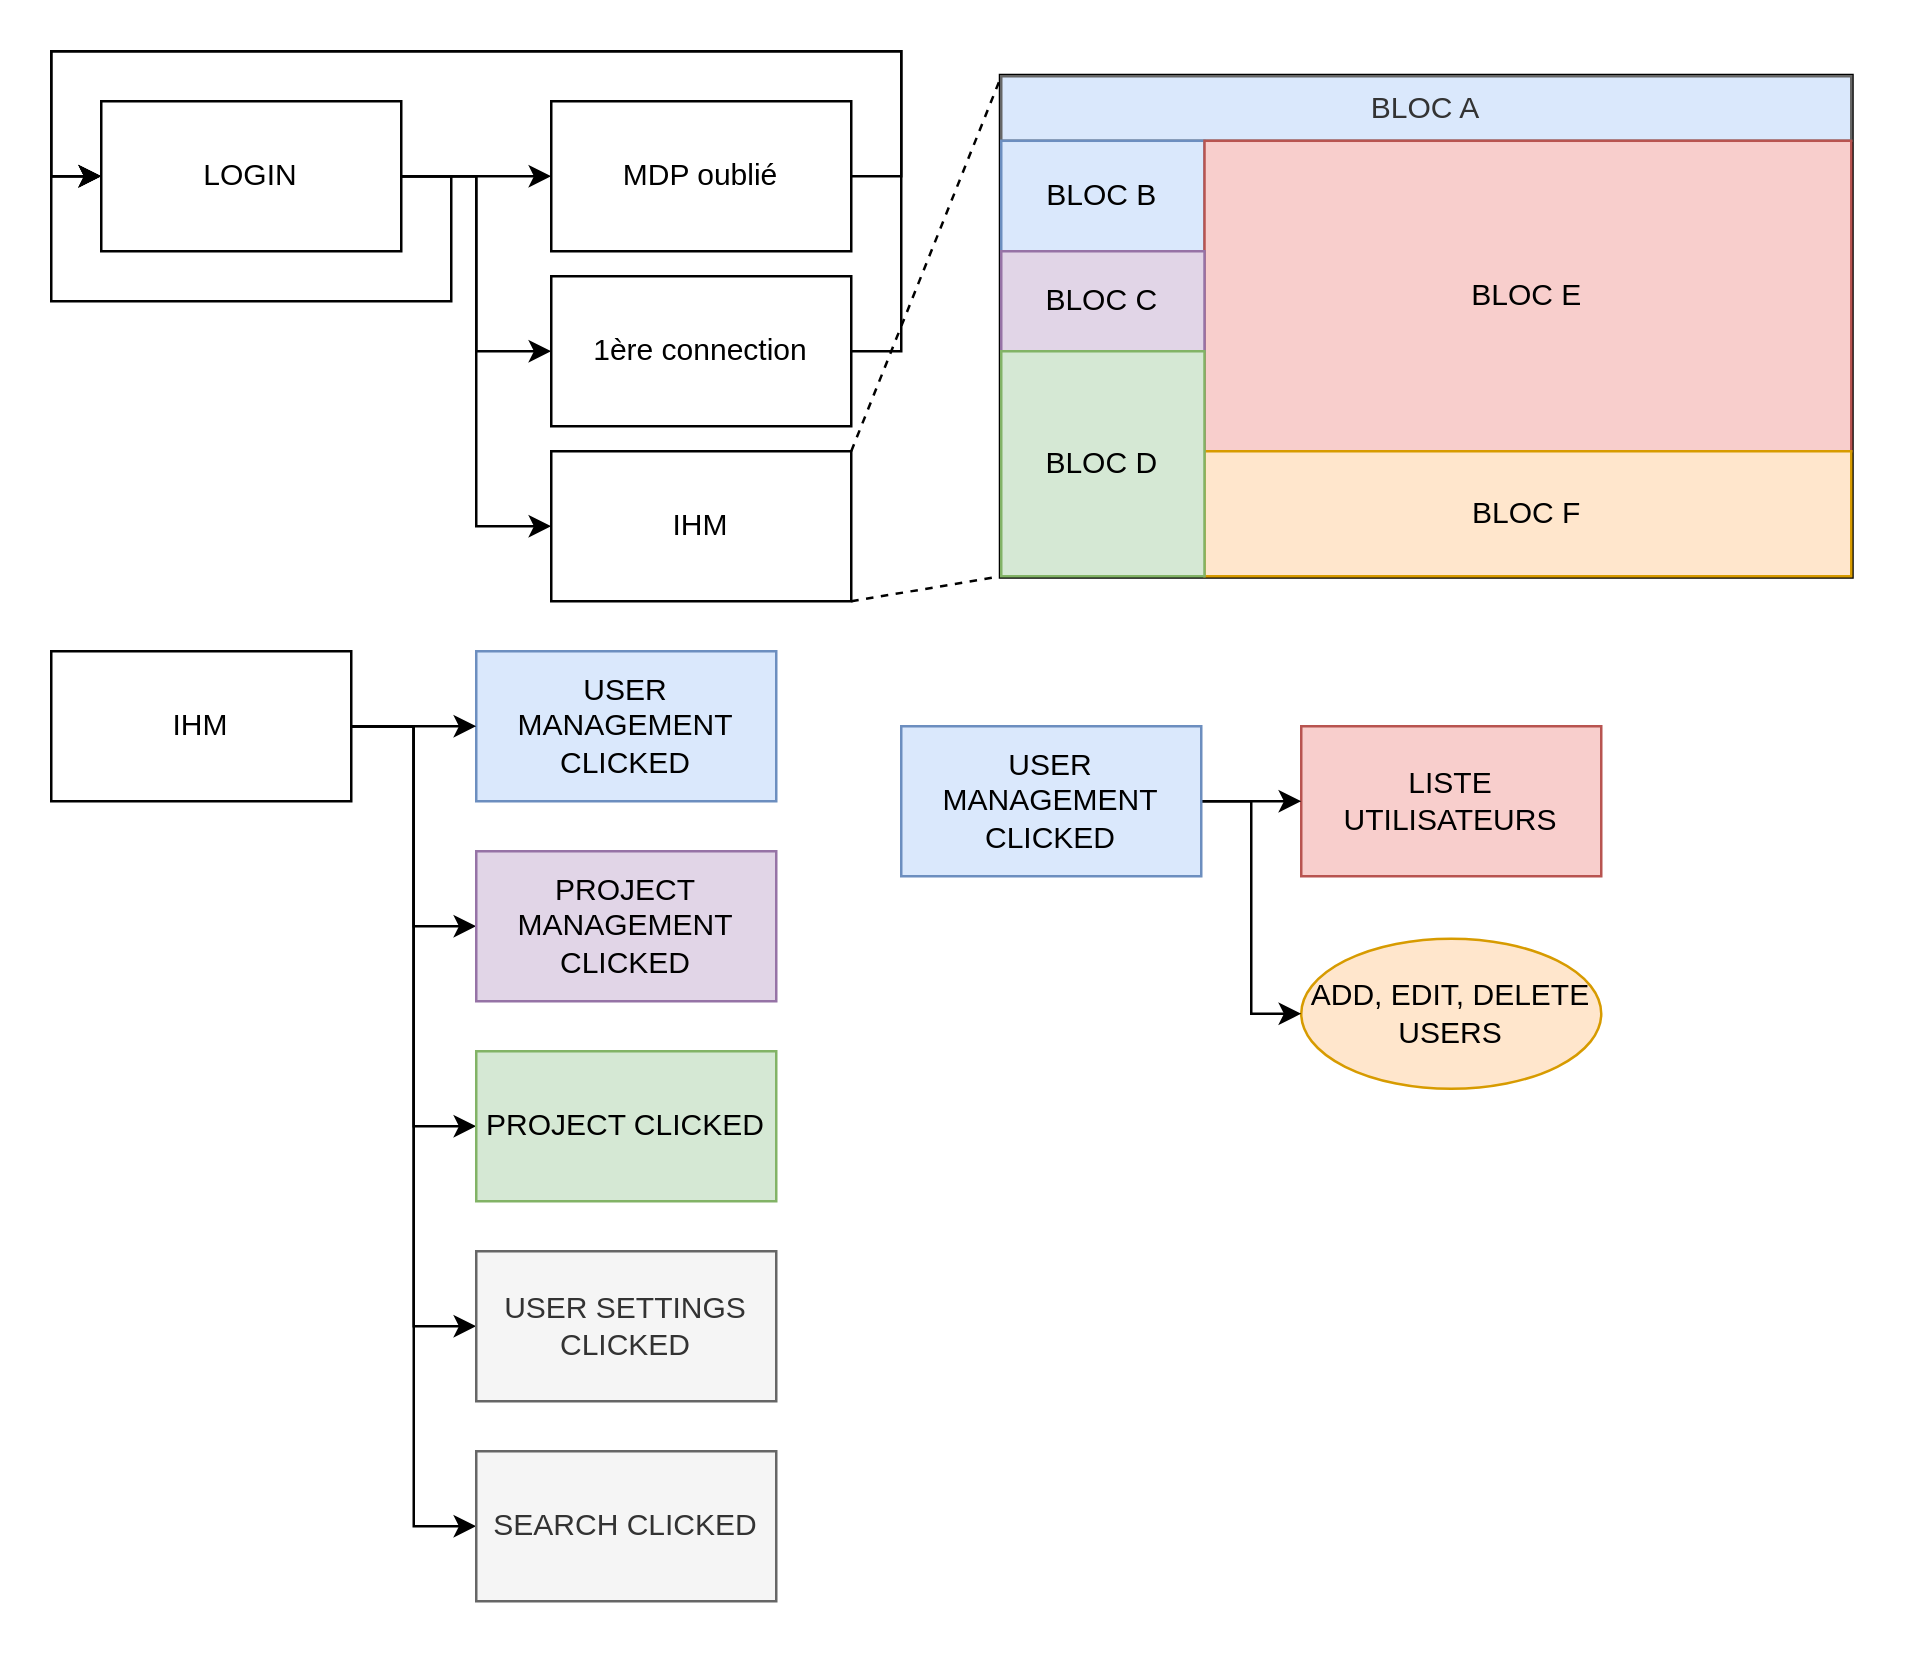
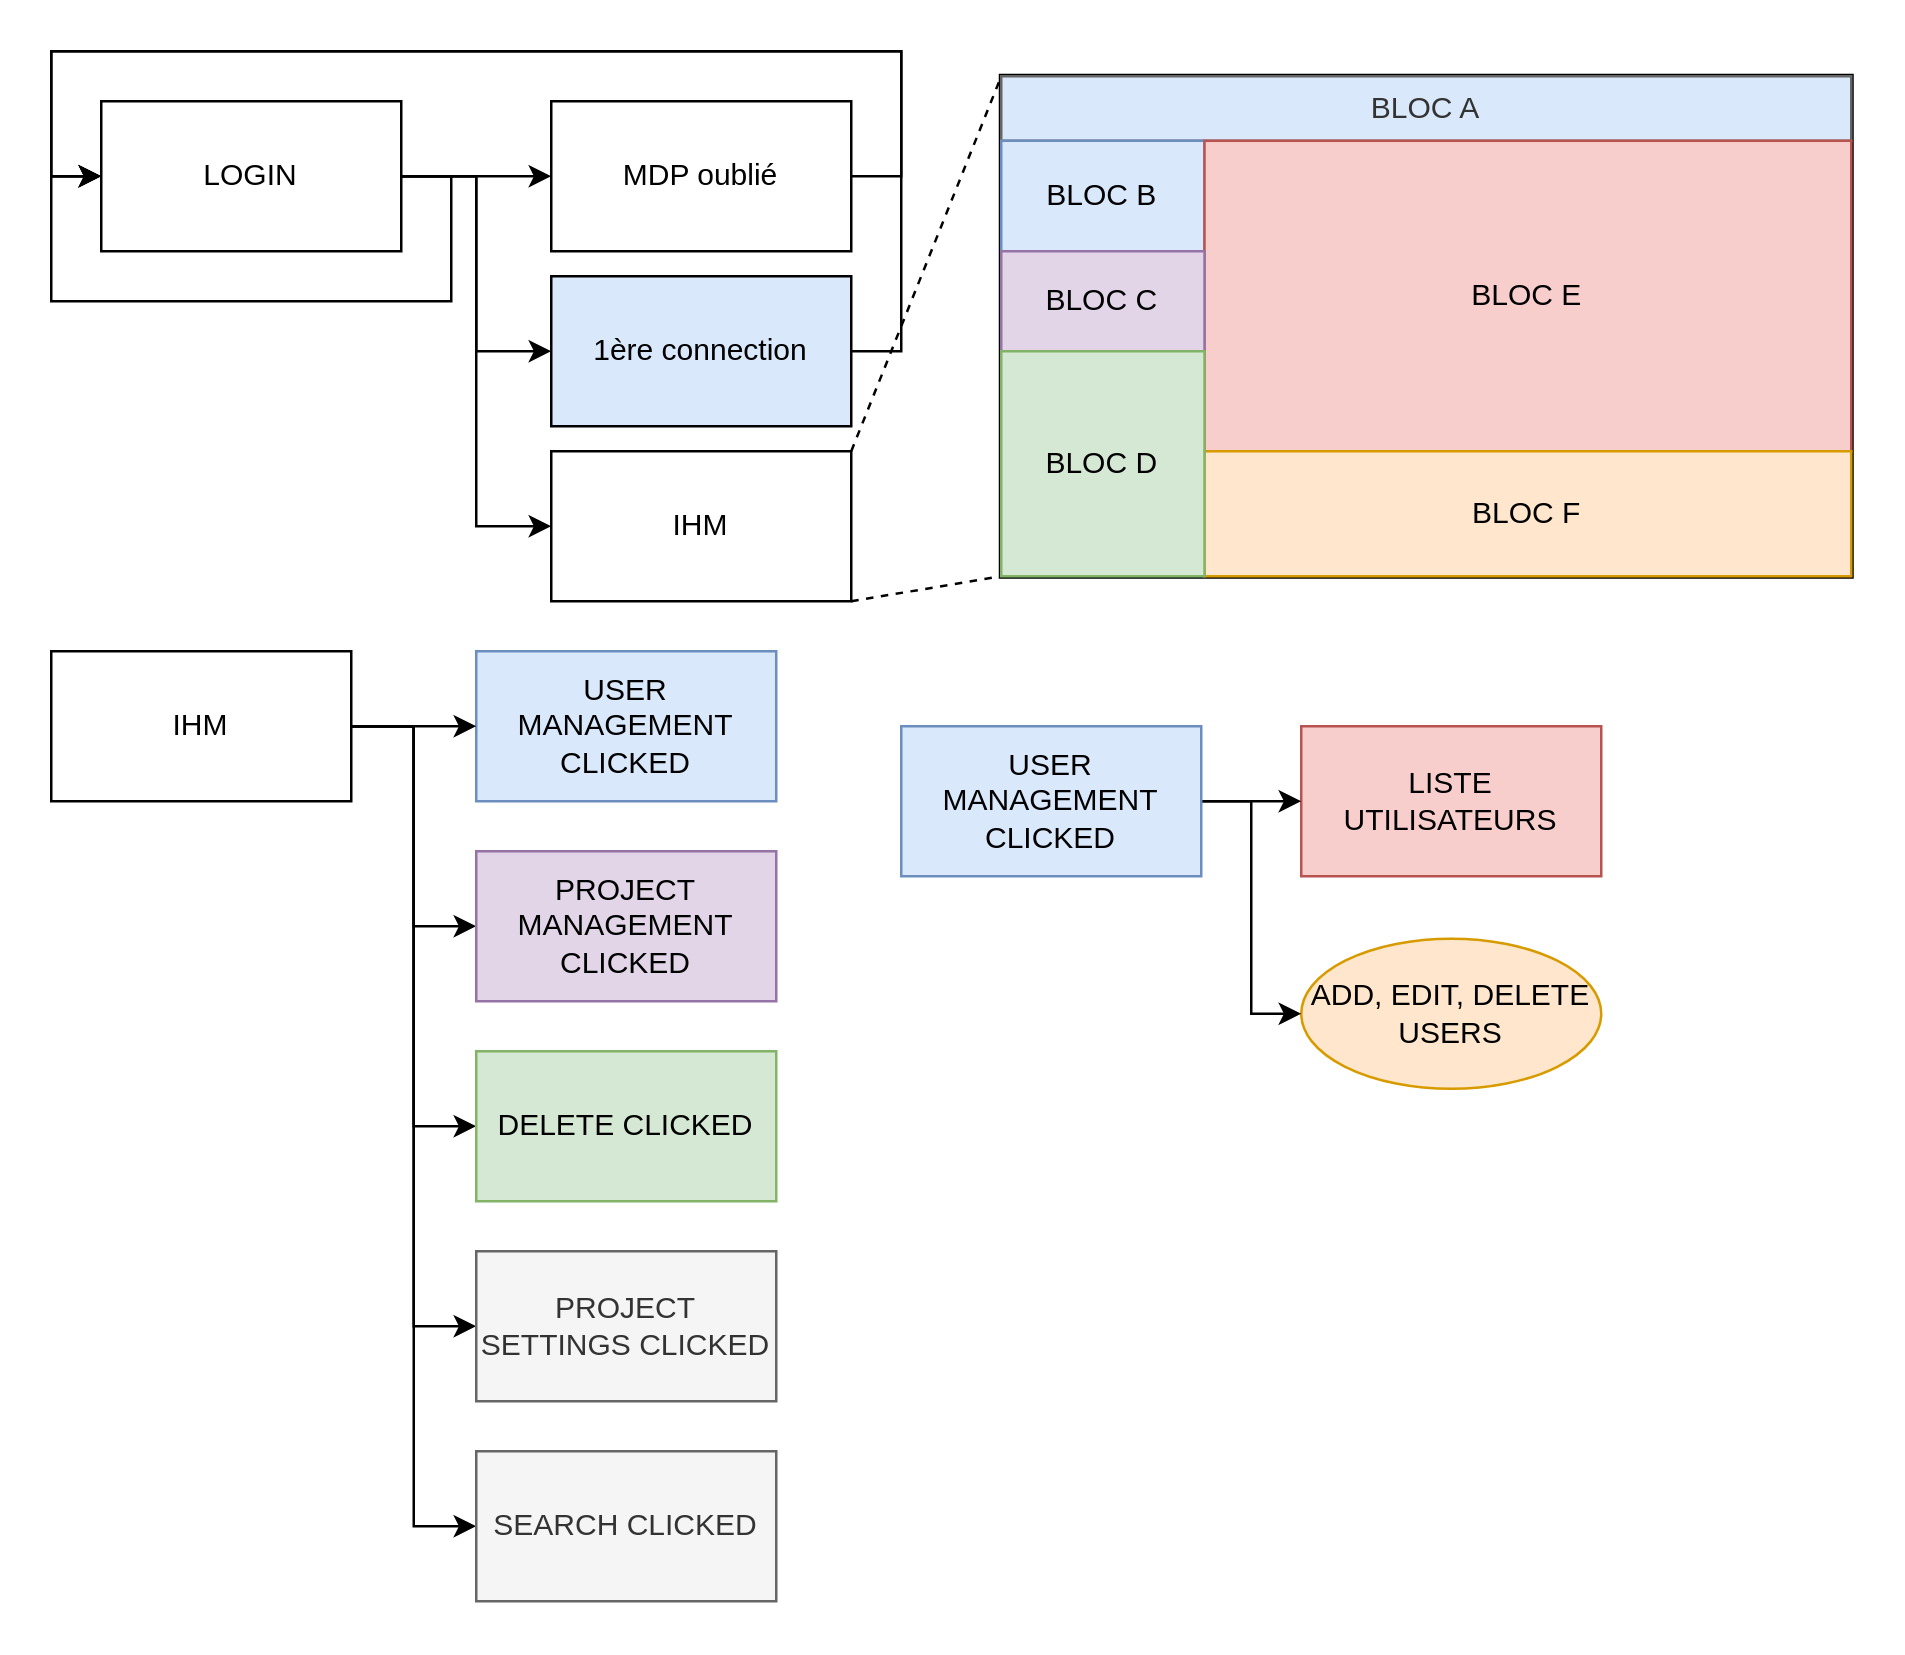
node "1ère connection": fillcolor #ffffff -> #dae8fc
node "PROJECT CLICKED": label "PROJECT CLICKED" -> "DELETE CLICKED"
node "USER SETTINGS CLICKED": label "USER SETTINGS CLICKED" -> "PROJECT SETTINGS CLICKED"
